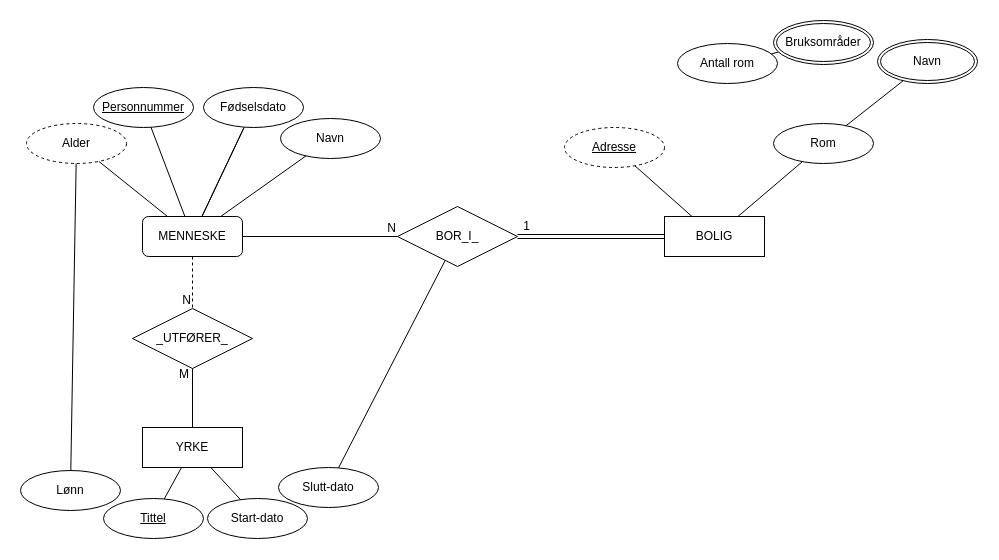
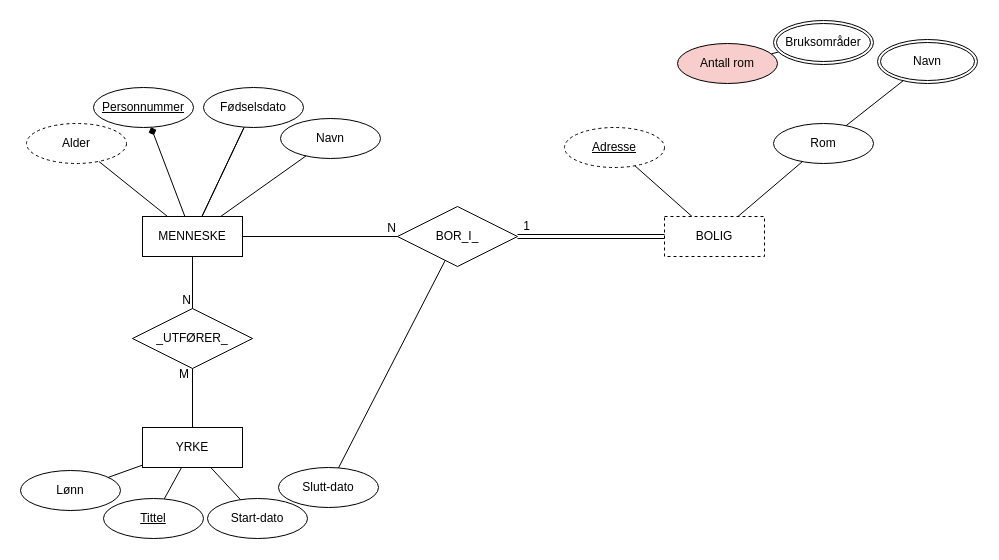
node "Antall rom": fillcolor #ffffff -> #f8cecc
edge "Personnummer" -- "MENNESKE": arrowhead none -> diamond
node "MENNESKE": shape rounded rectangle -> rectangle
node "BOLIG": style solid -> dashed
edge "MENNESKE" -- "_UTFØRER_": style dashed -> solid
edge "Alder" -- "Lønn": now "YRKE" -- "Lønn"
